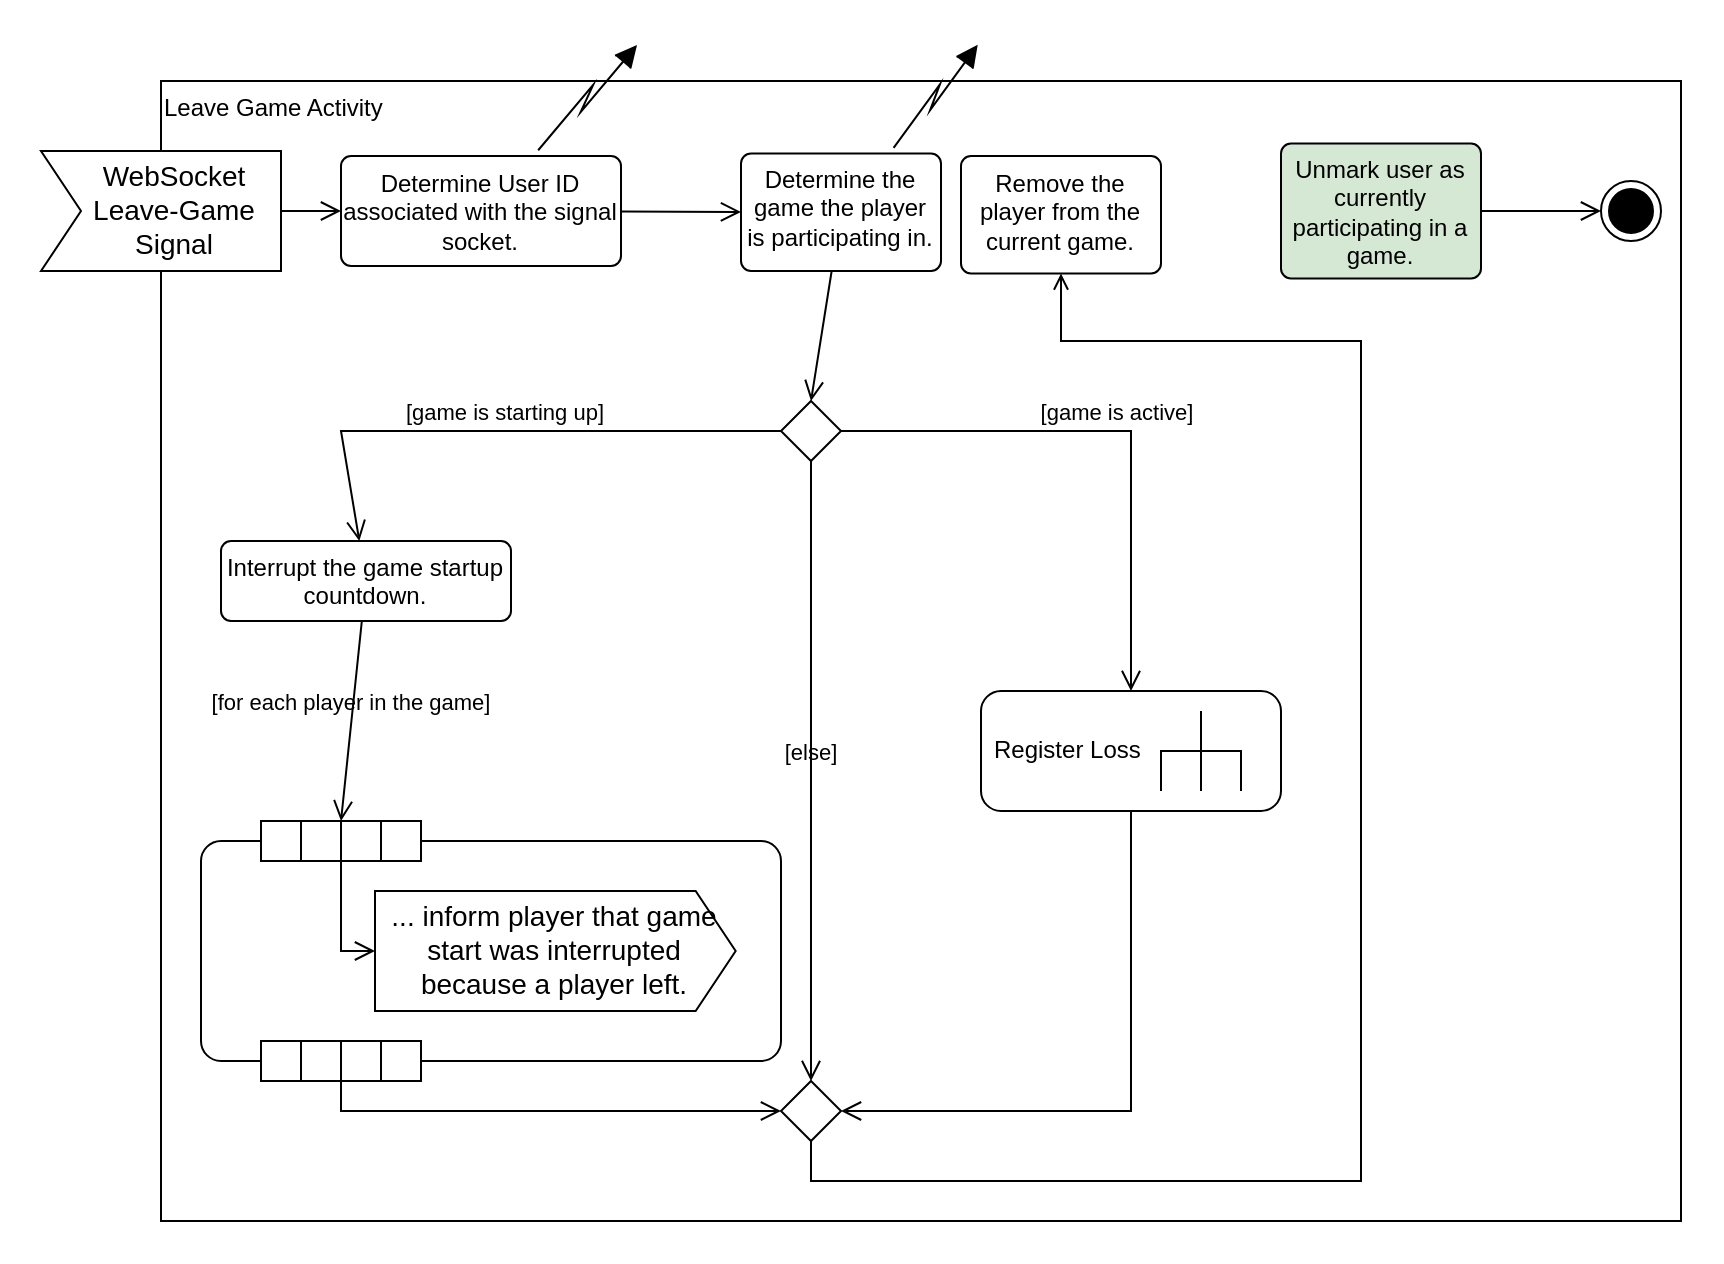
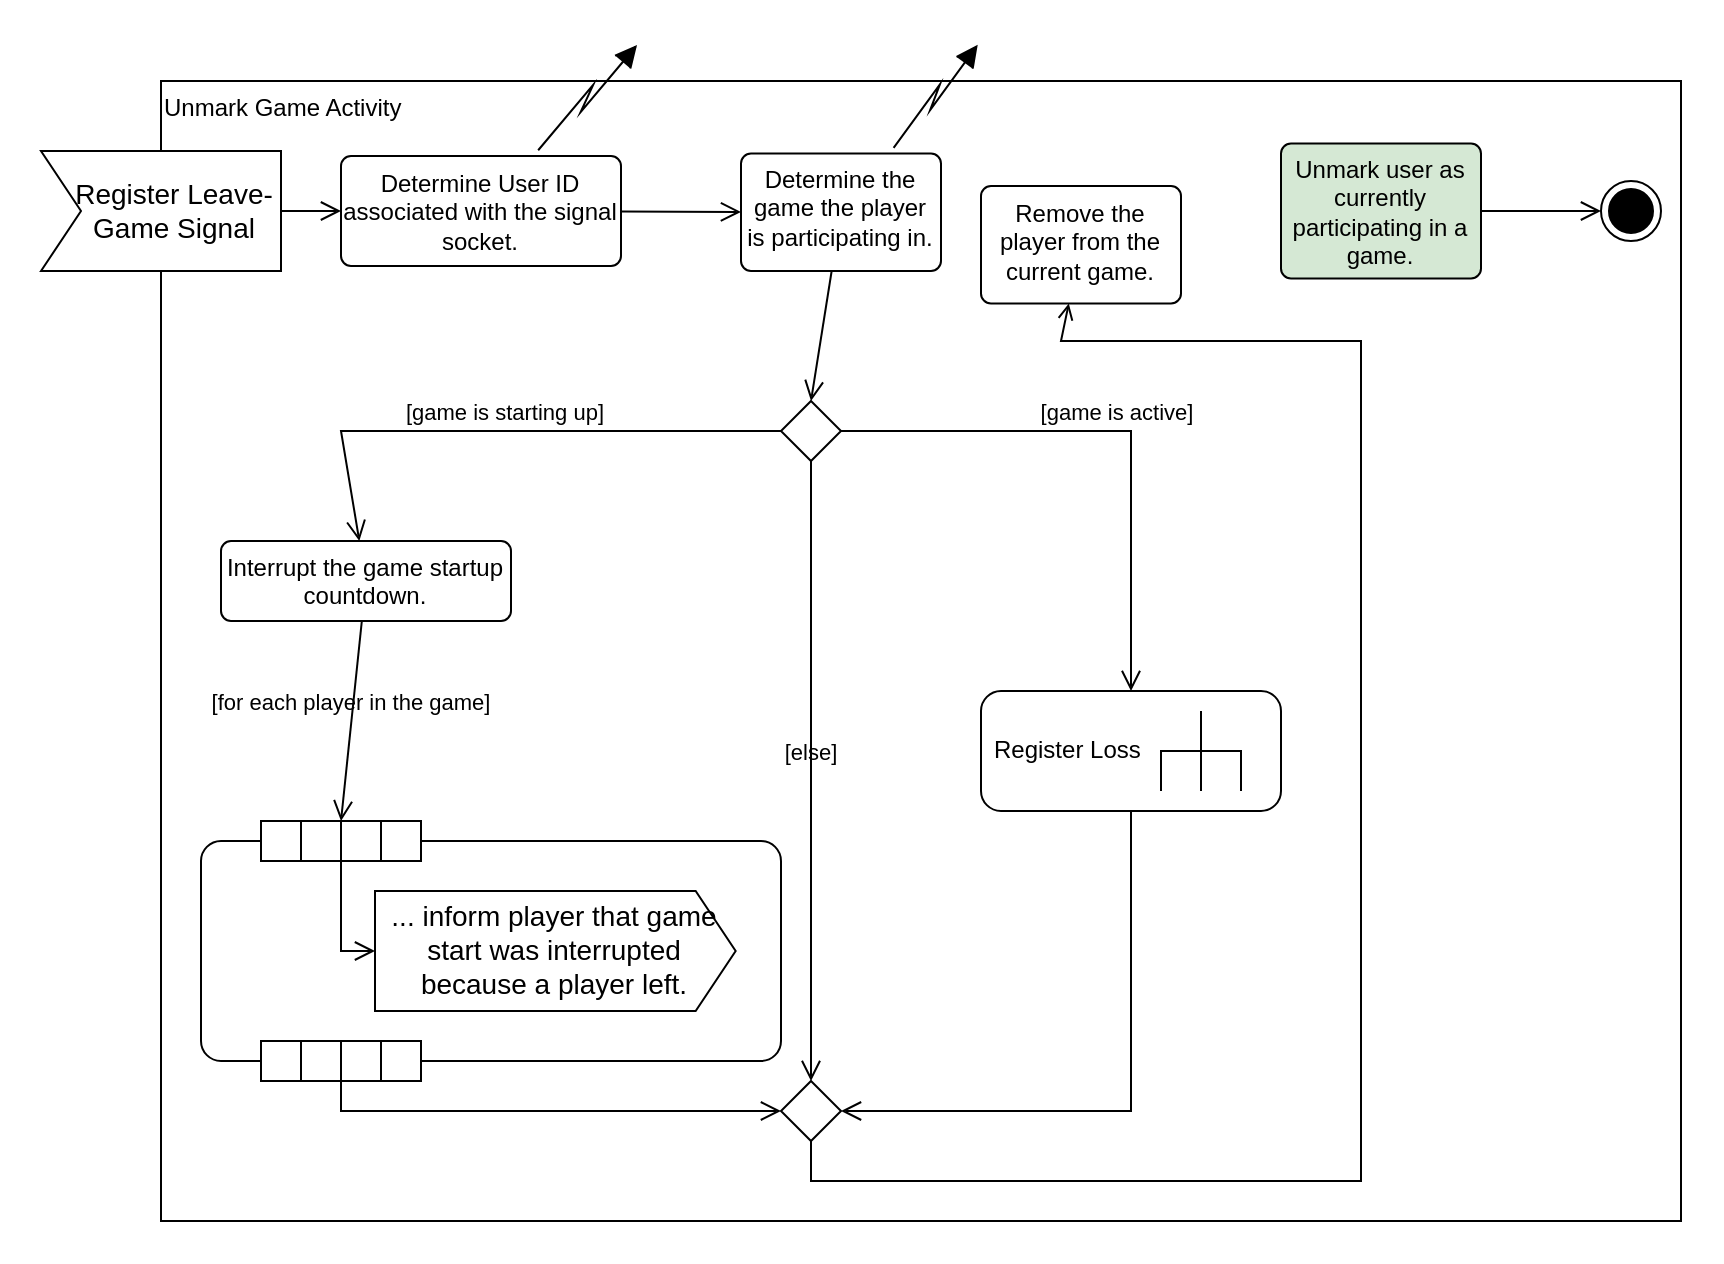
node "Leave Game Activity": label "Leave Game Activity" -> "Unmark Game Activity"
node "WebSocket Leave-Game Signal": label "WebSocket Leave-Game Signal" -> "Register Leave-Game Signal"
node "Remove the player from the current game.": moved (1061, 215) -> (1081, 245)
